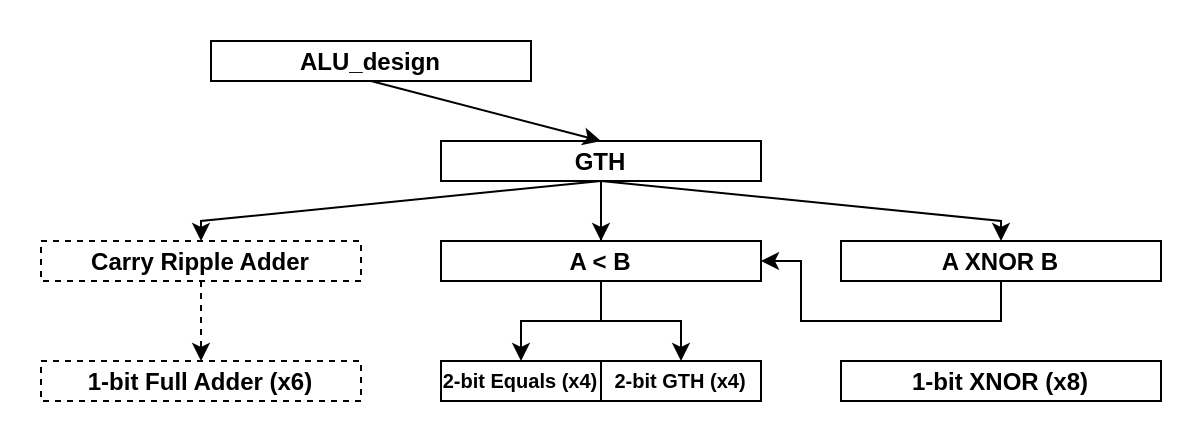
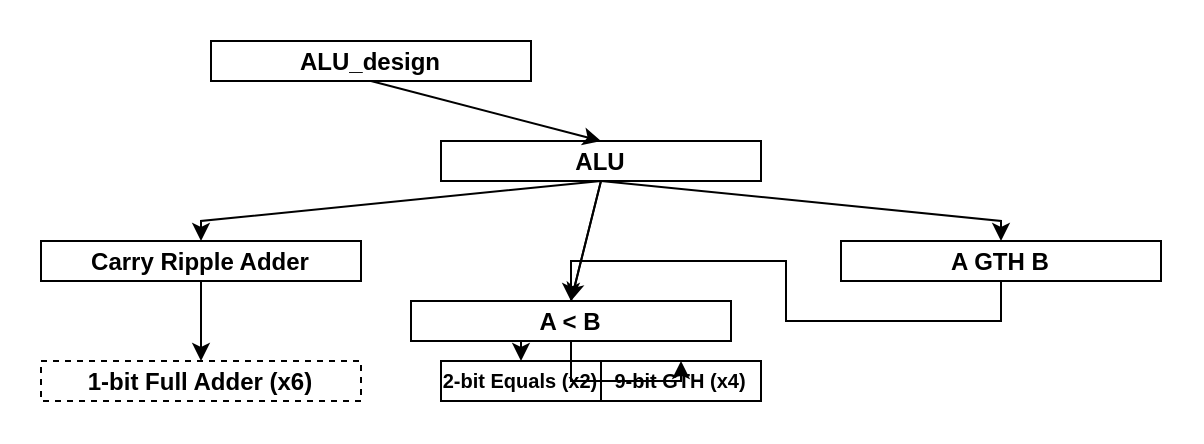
node "GTH": label "GTH" -> "ALU"
node "A XNOR B": label "A XNOR B" -> "A GTH B"
node "Carry Ripple Adder": style dashed -> solid
node "A < B": moved (601, 261) -> (571, 321)
edge "Carry Ripple Adder" -> "1-bit Full Adder (x6)": style dashed -> solid
node "2-bit Equals (x4)": label "2-bit Equals (x4)" -> "2-bit Equals (x2)"
node "2-bit GTH (x4)": label "2-bit GTH (x4)" -> "9-bit GTH (x4)"
node "1-bit XNOR (x8)": removed
